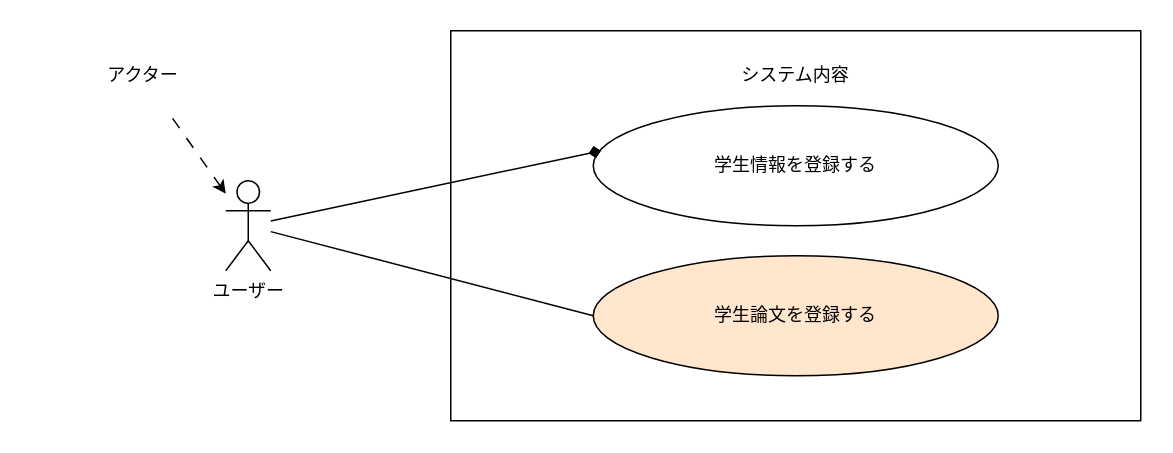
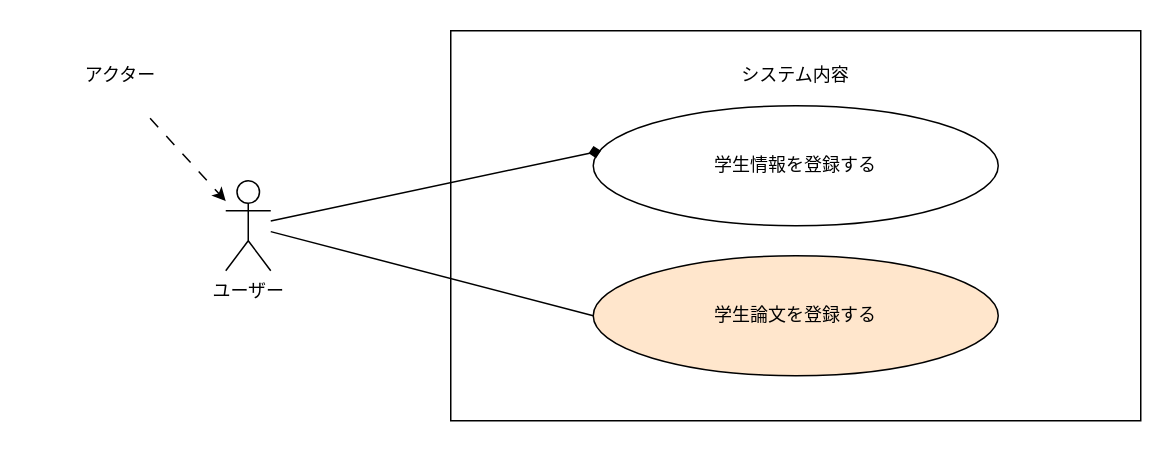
node "アクター": moved (143, 76) -> (121, 76)
